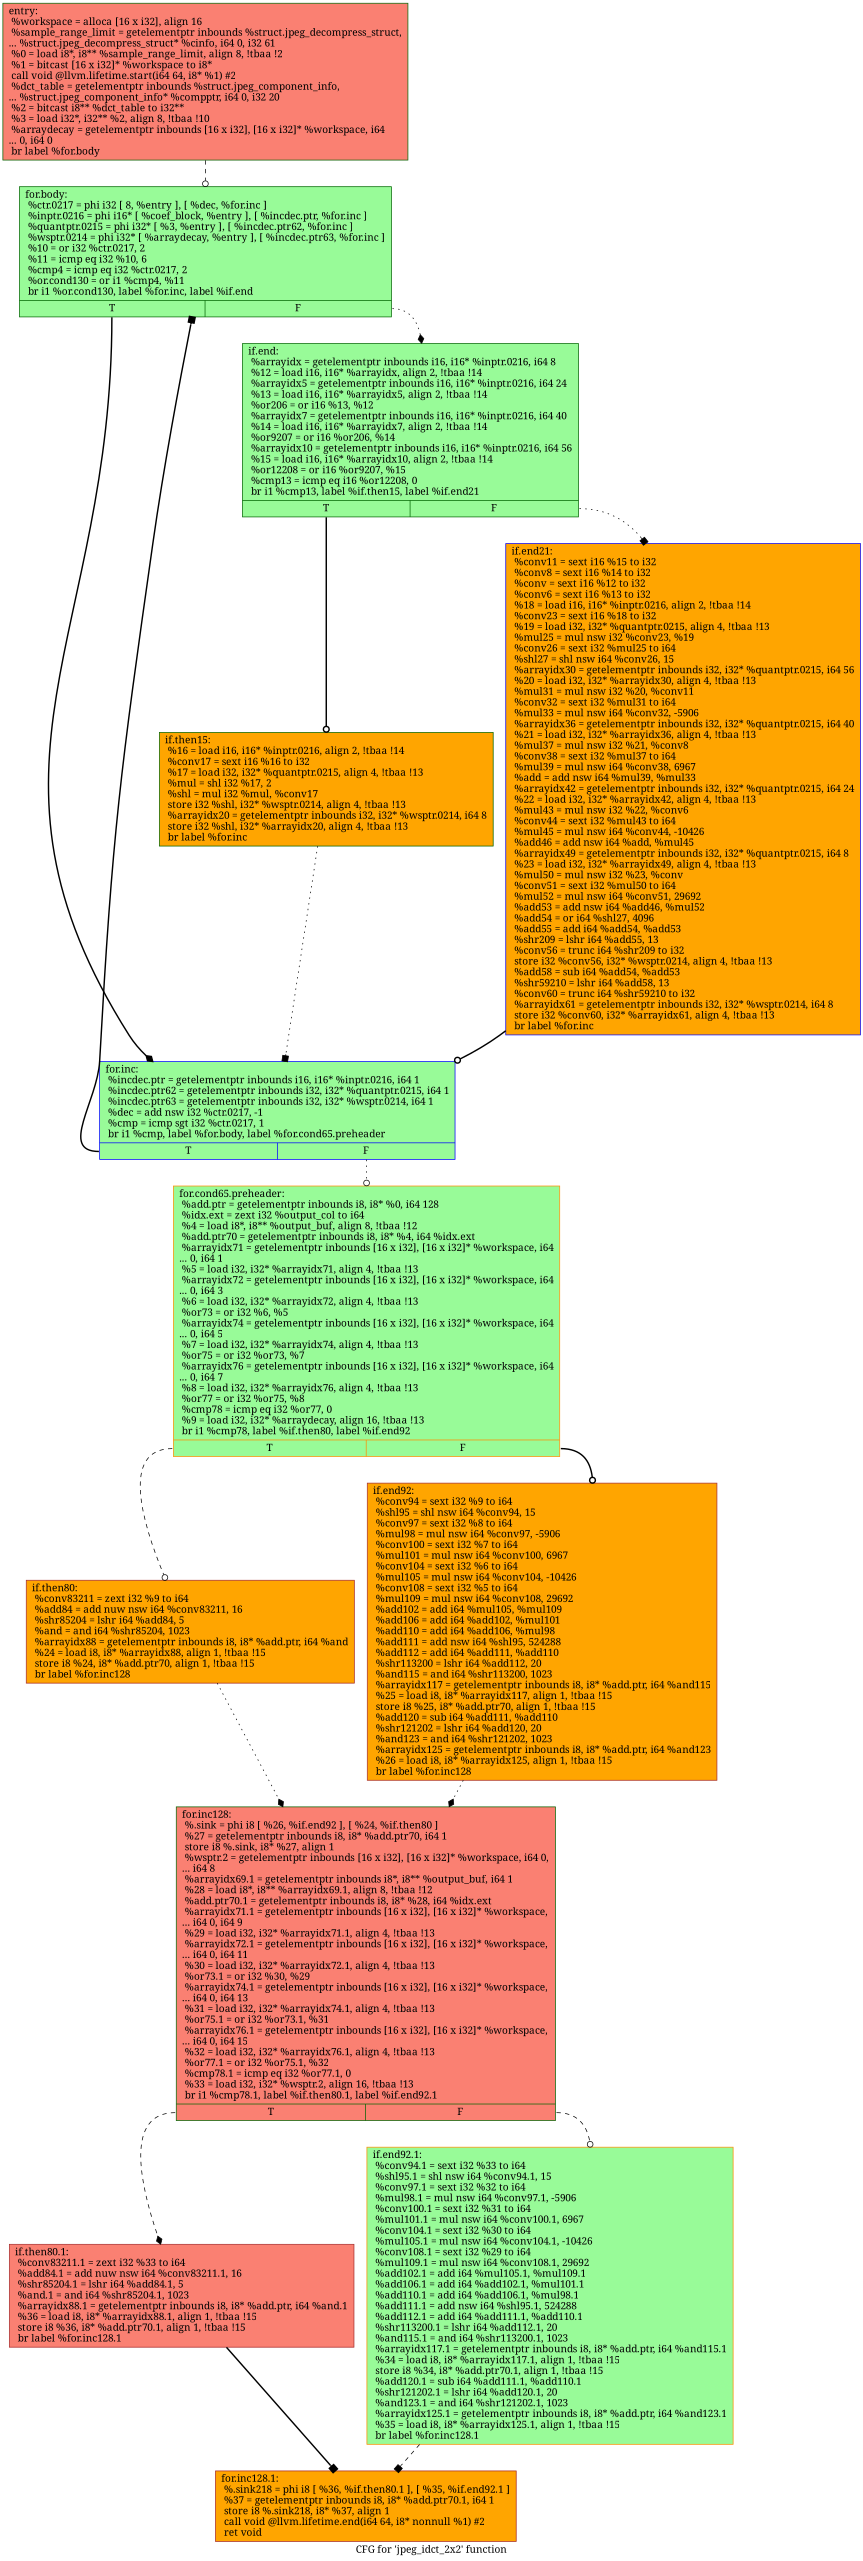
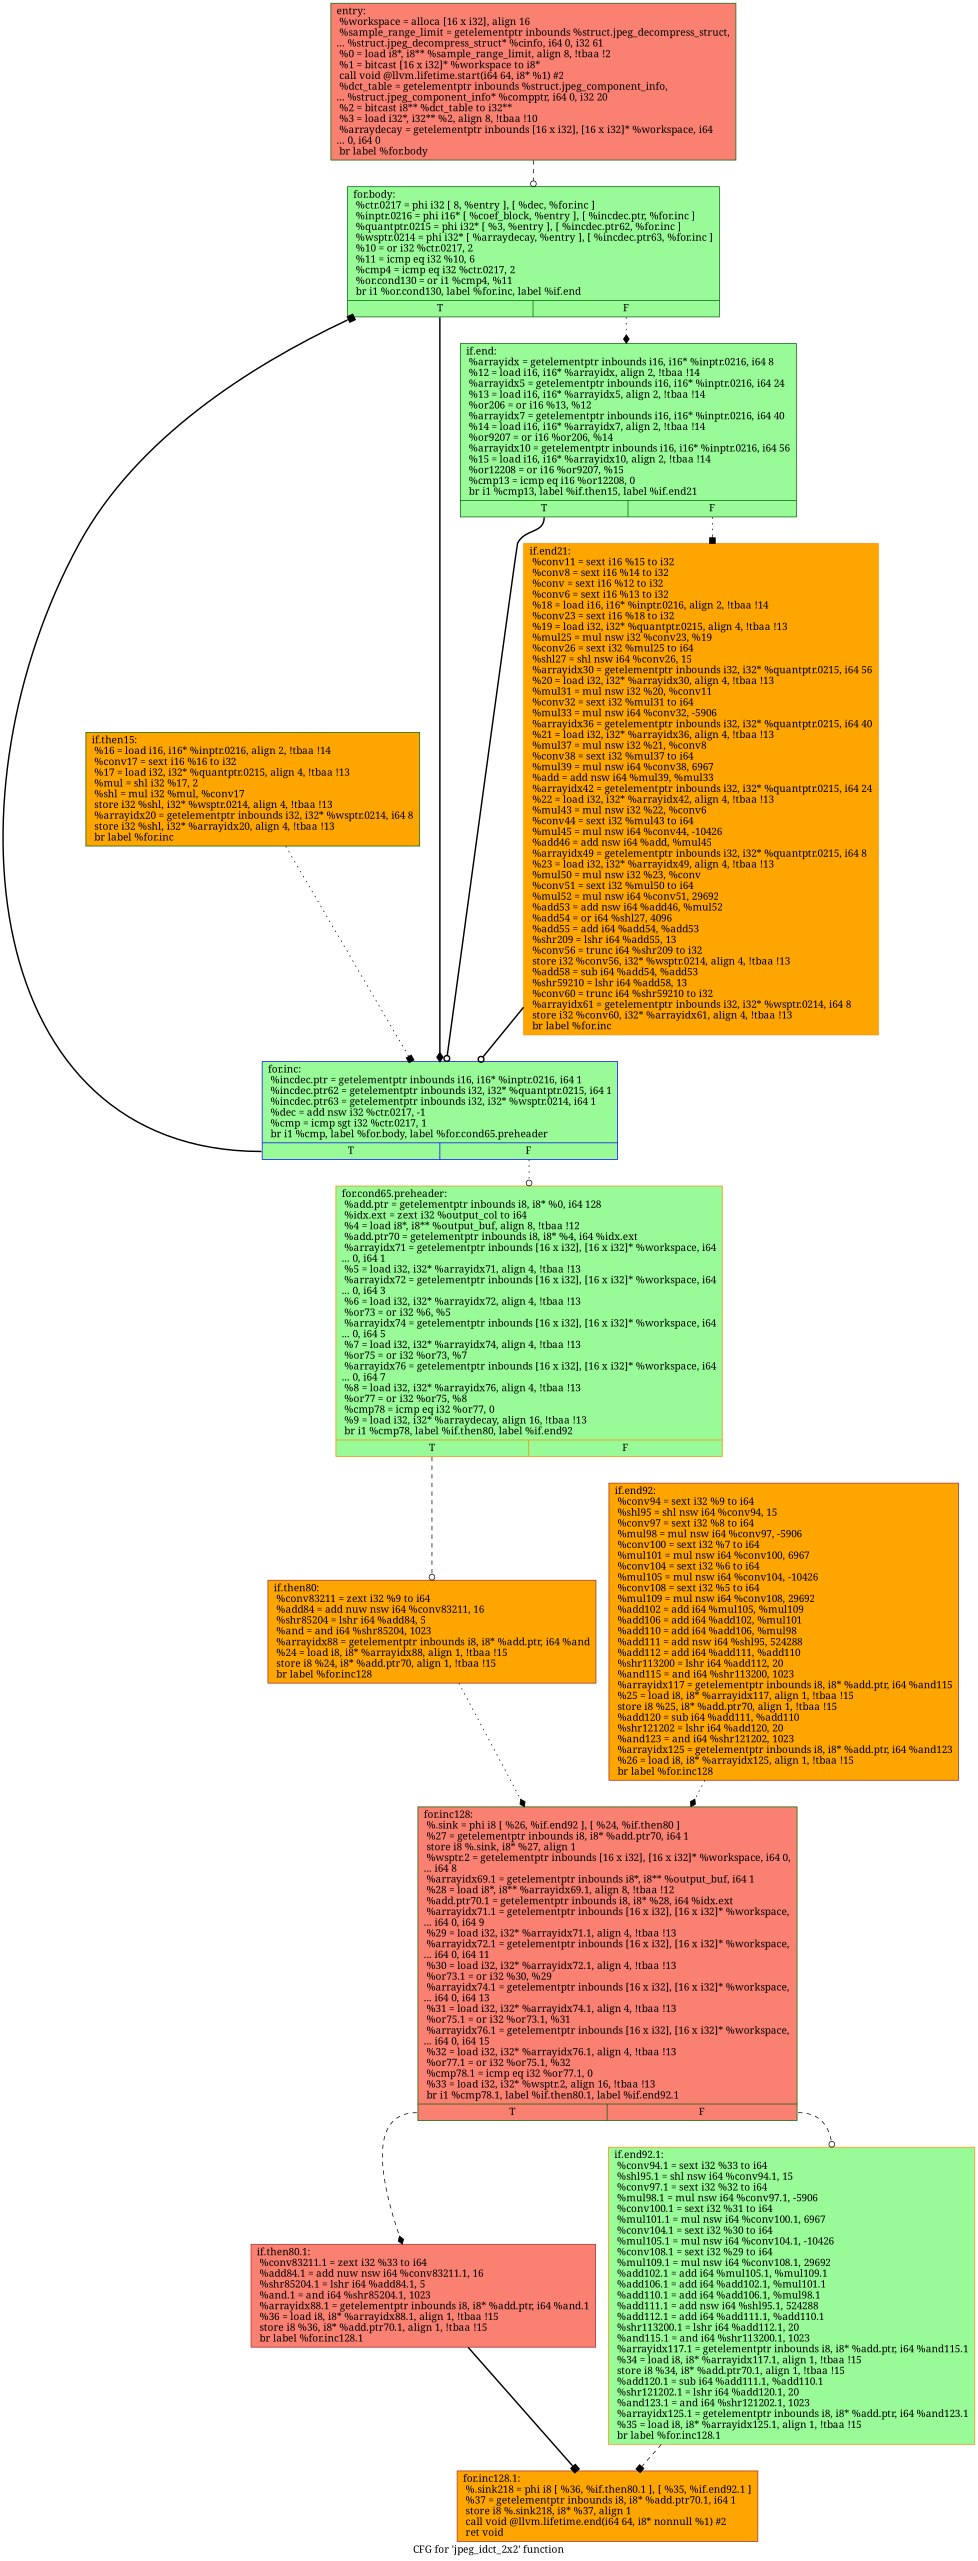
edge "if.end:" -> "if.then15:": now "if.end:" -> "for.inc:"
node "if.end21:": color blue -> darkorange
edge "for.cond65.preheader:" -> "if.end92:": removed
